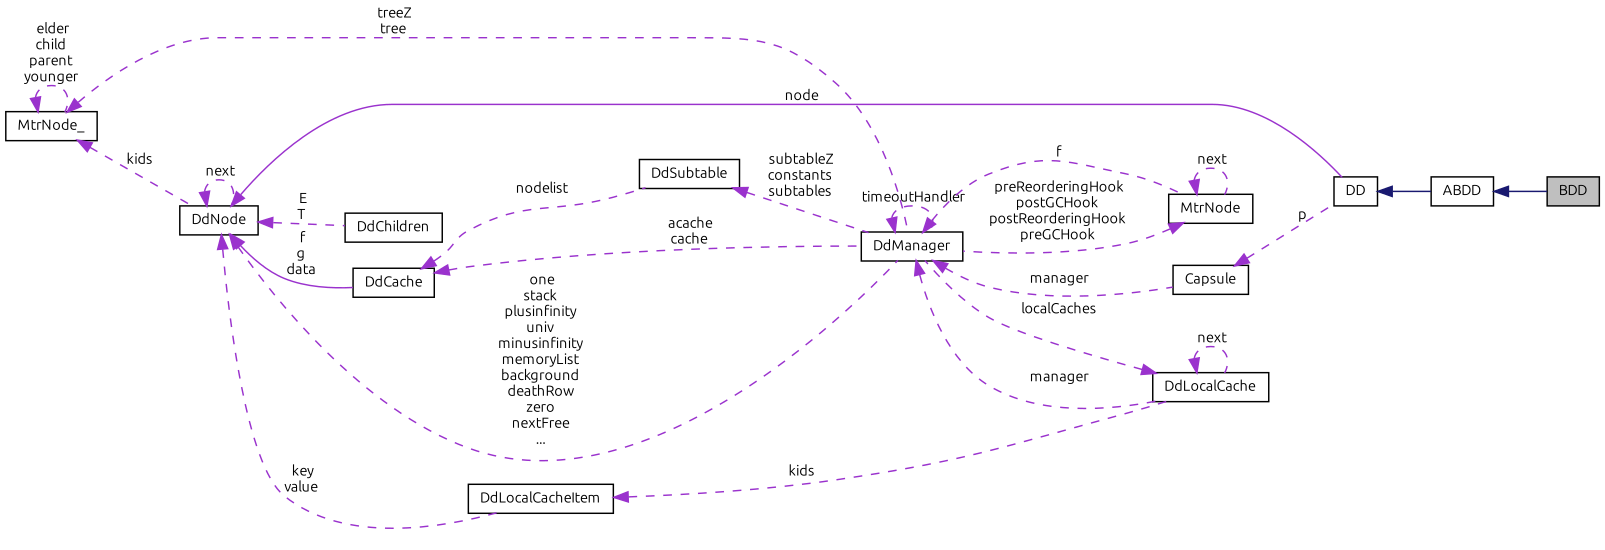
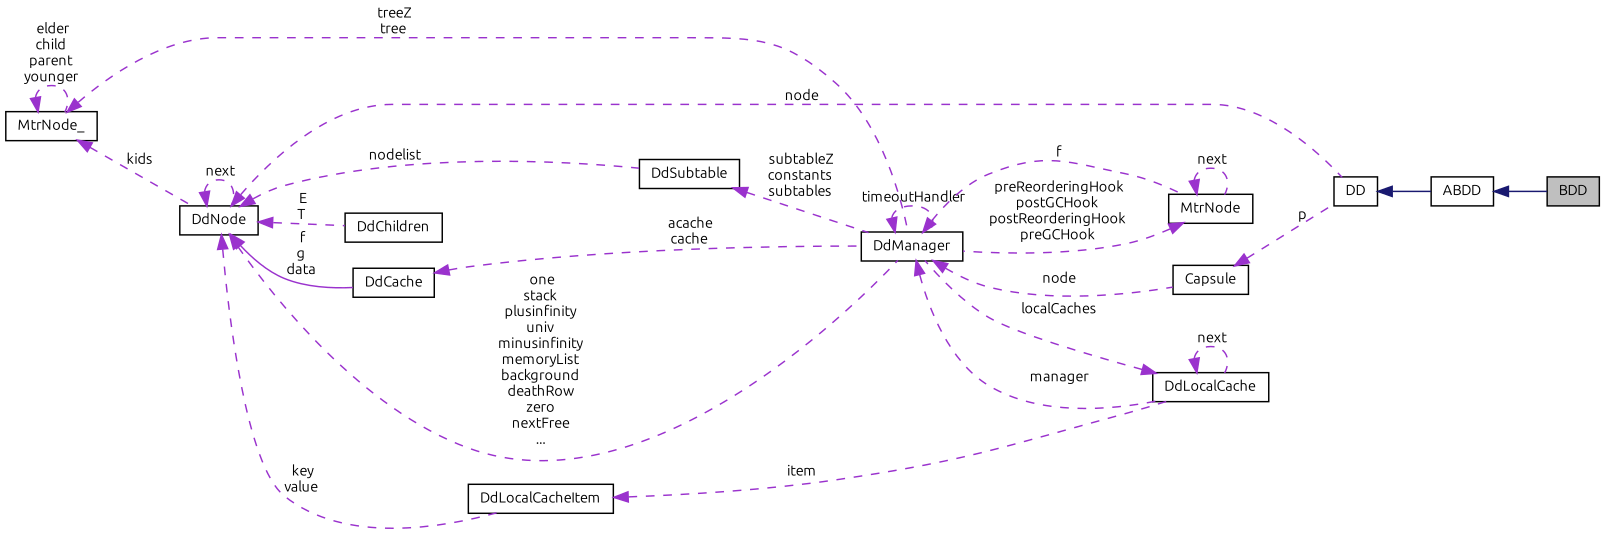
edge "DD" -> "DdNode": style solid -> dashed
edge "DdSubtable" -> "DdCache": now "DdSubtable" -> "DdNode"
edge "Capsule" -> "DdManager": label " manager" -> " node"
edge "DdLocalCache" -> "DdLocalCacheItem": label " kids" -> " item"
